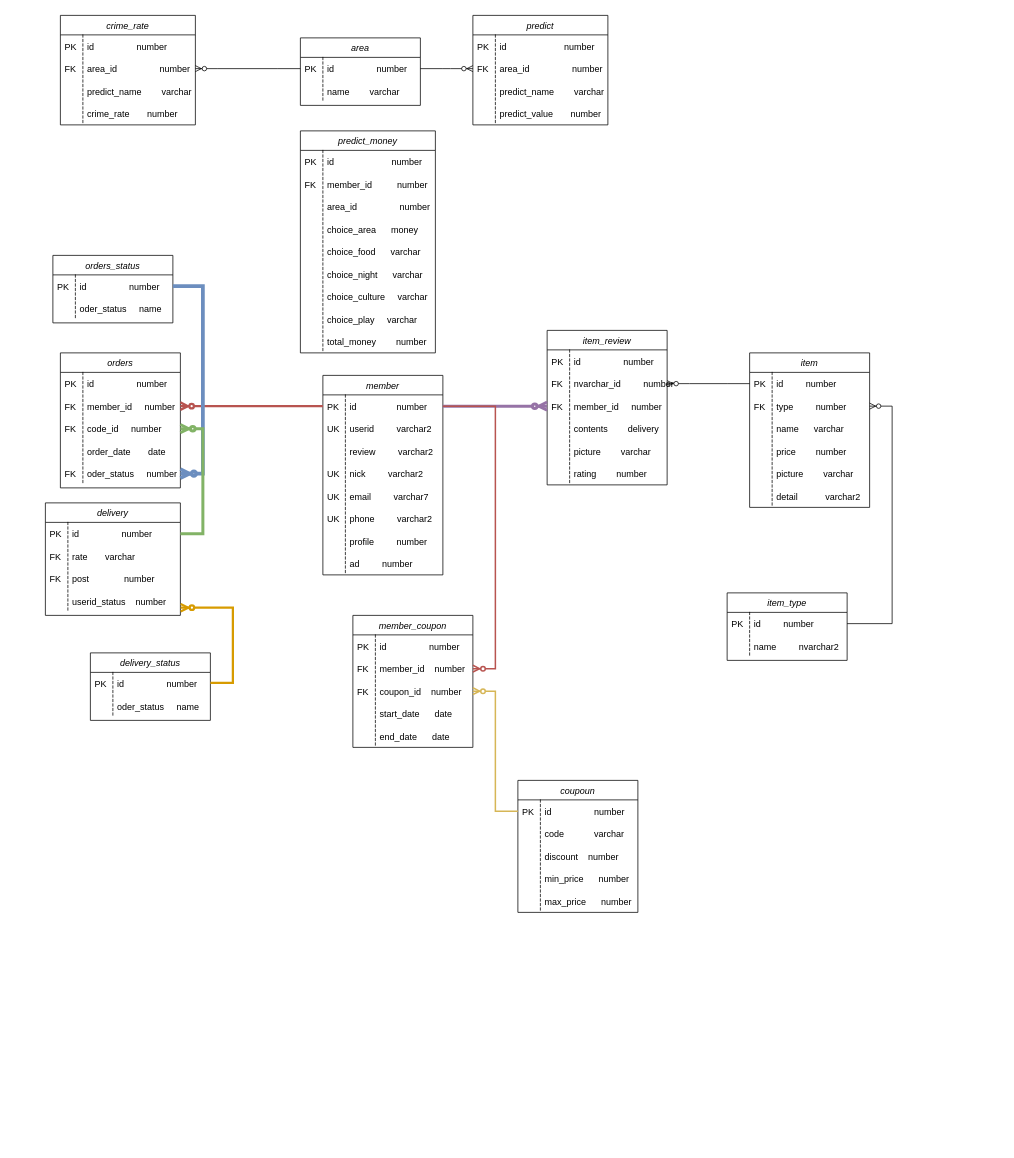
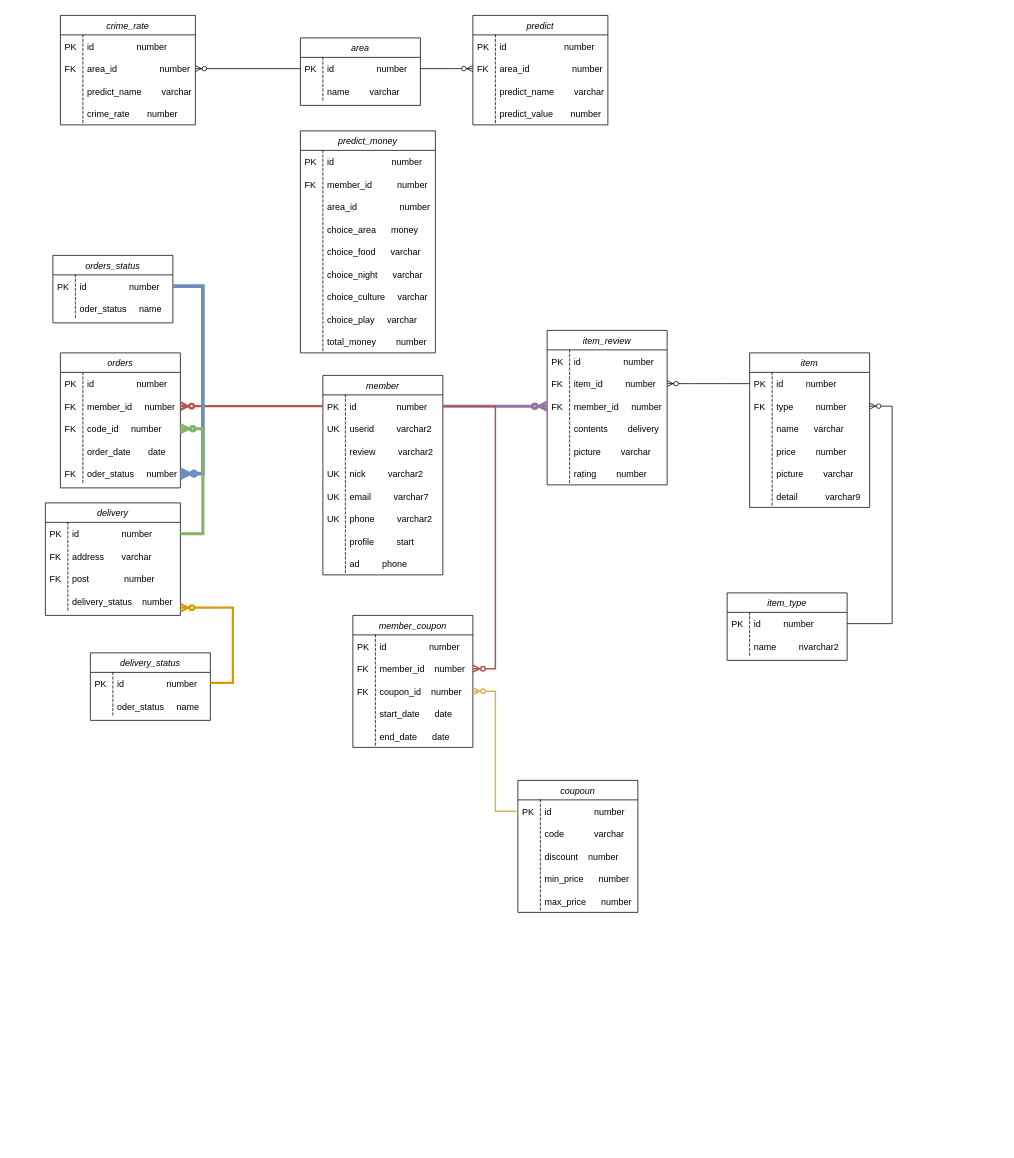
node "nvarchar_id number": label "nvarchar_id number" -> "item_id number"
node "detail varchar2": label "detail varchar2" -> "detail varchar9"
node "profile number": label "profile number" -> "profile start"
node "rate varchar": label "rate varchar" -> "address varchar"
node "ad number": label "ad number" -> "ad phone"
node "userid_status number": label "userid_status number" -> "delivery_status number"
